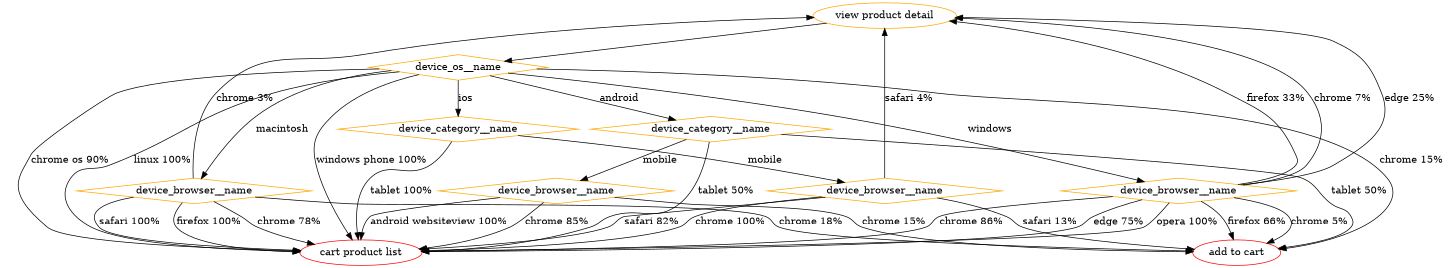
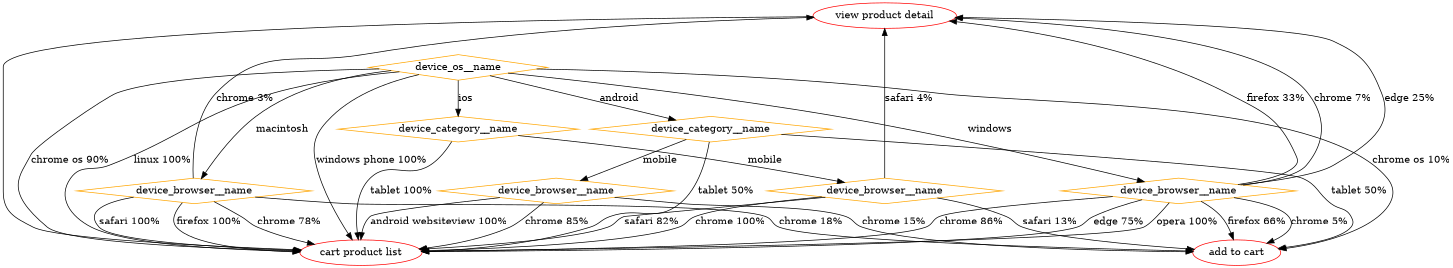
node "view product detail": color orange -> red
edge "view product detail" -> "device_os__name": now "view product detail" -> "cart product list"
edge "device_os__name" -> "add to cart": label "chrome 15%" -> "chrome os 10%"
